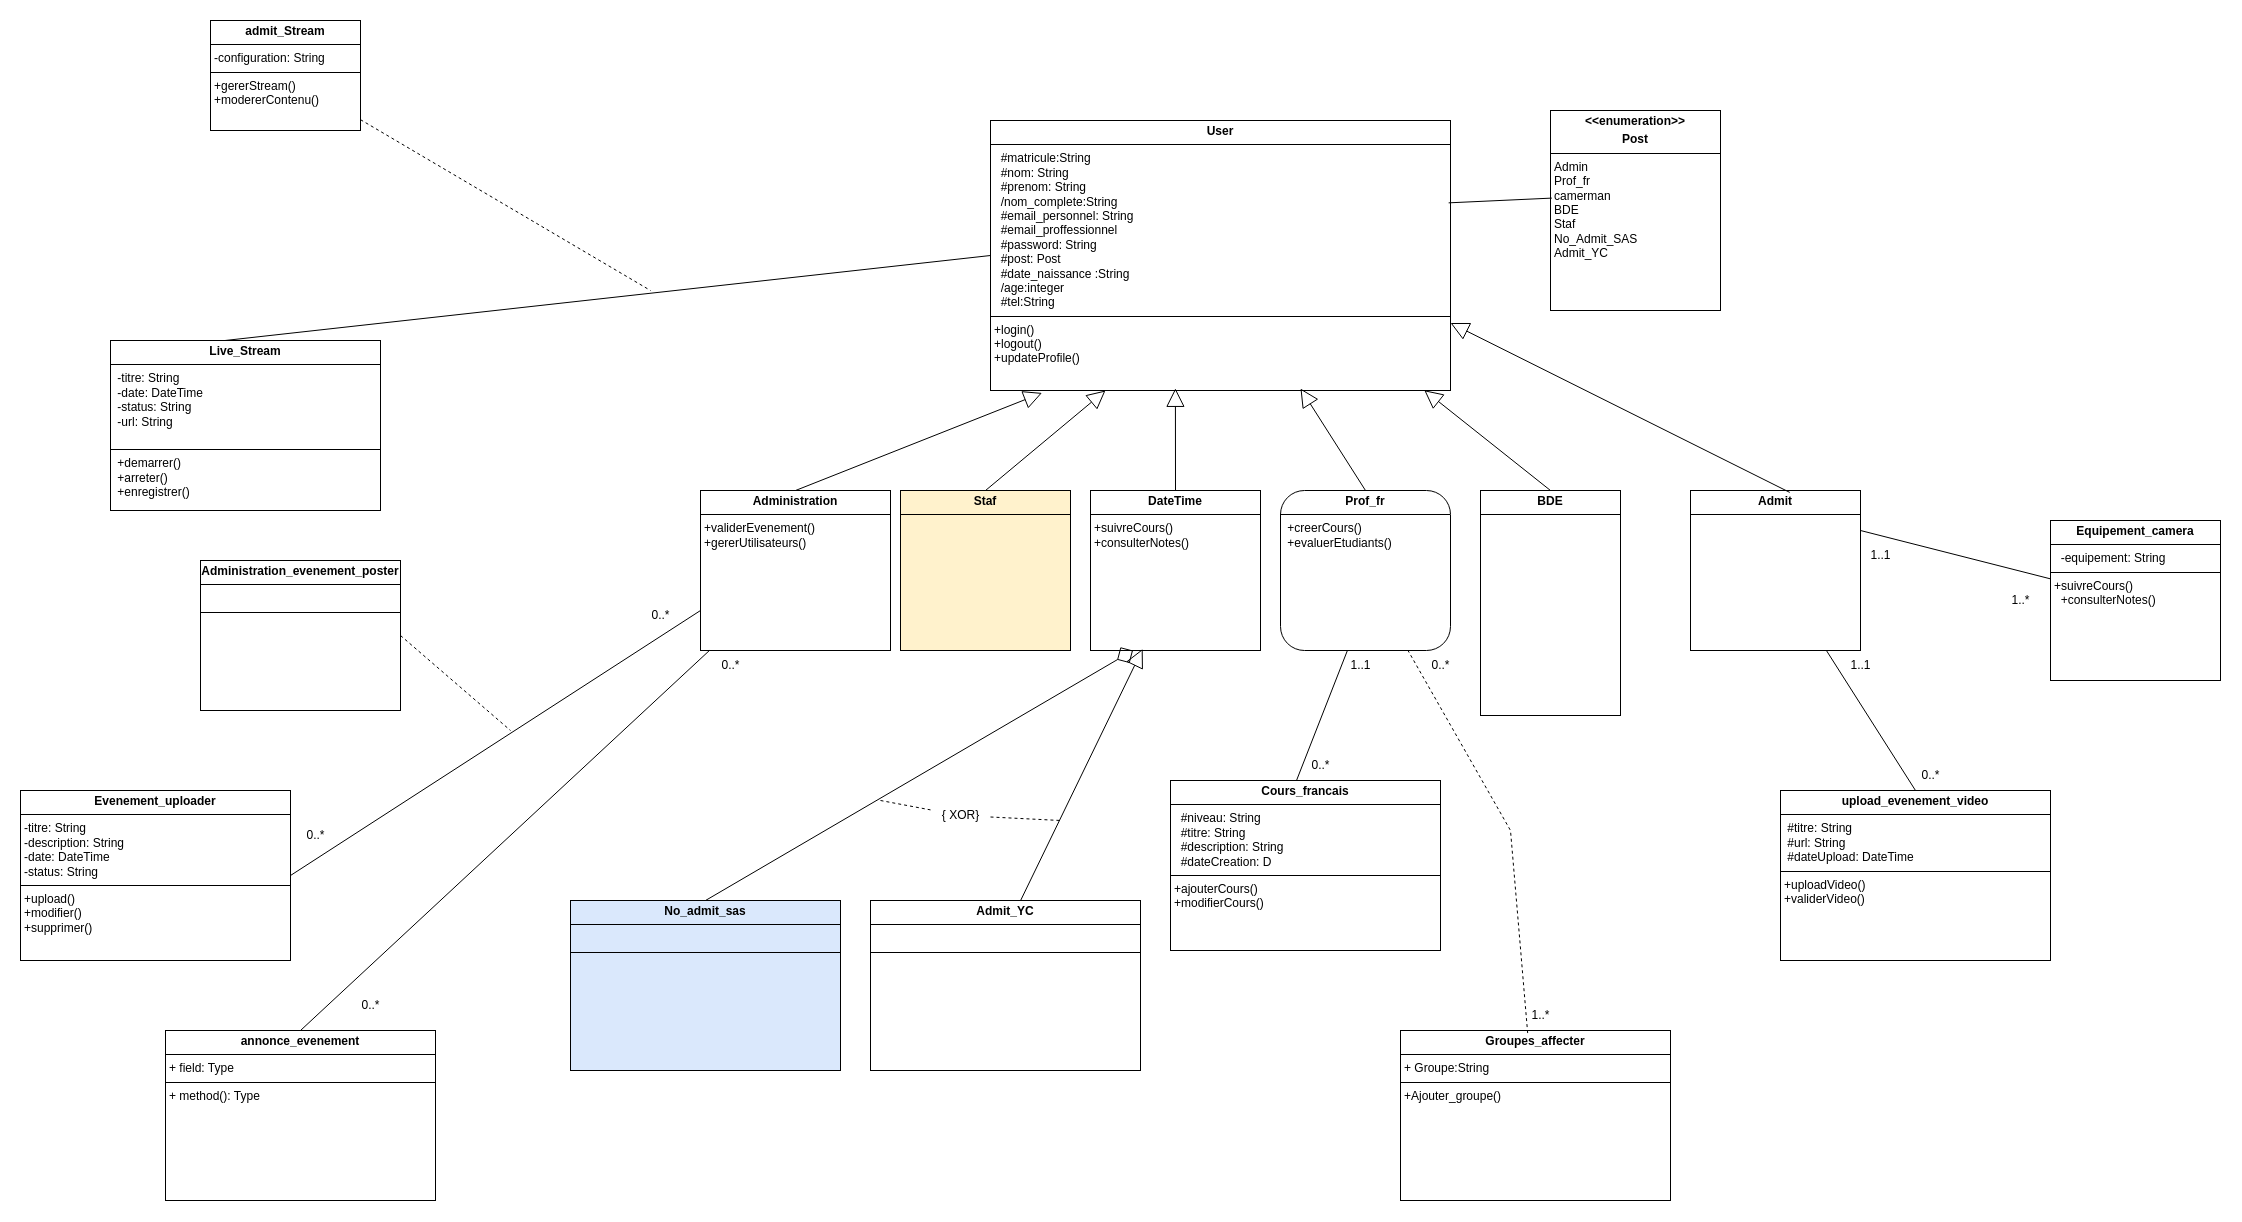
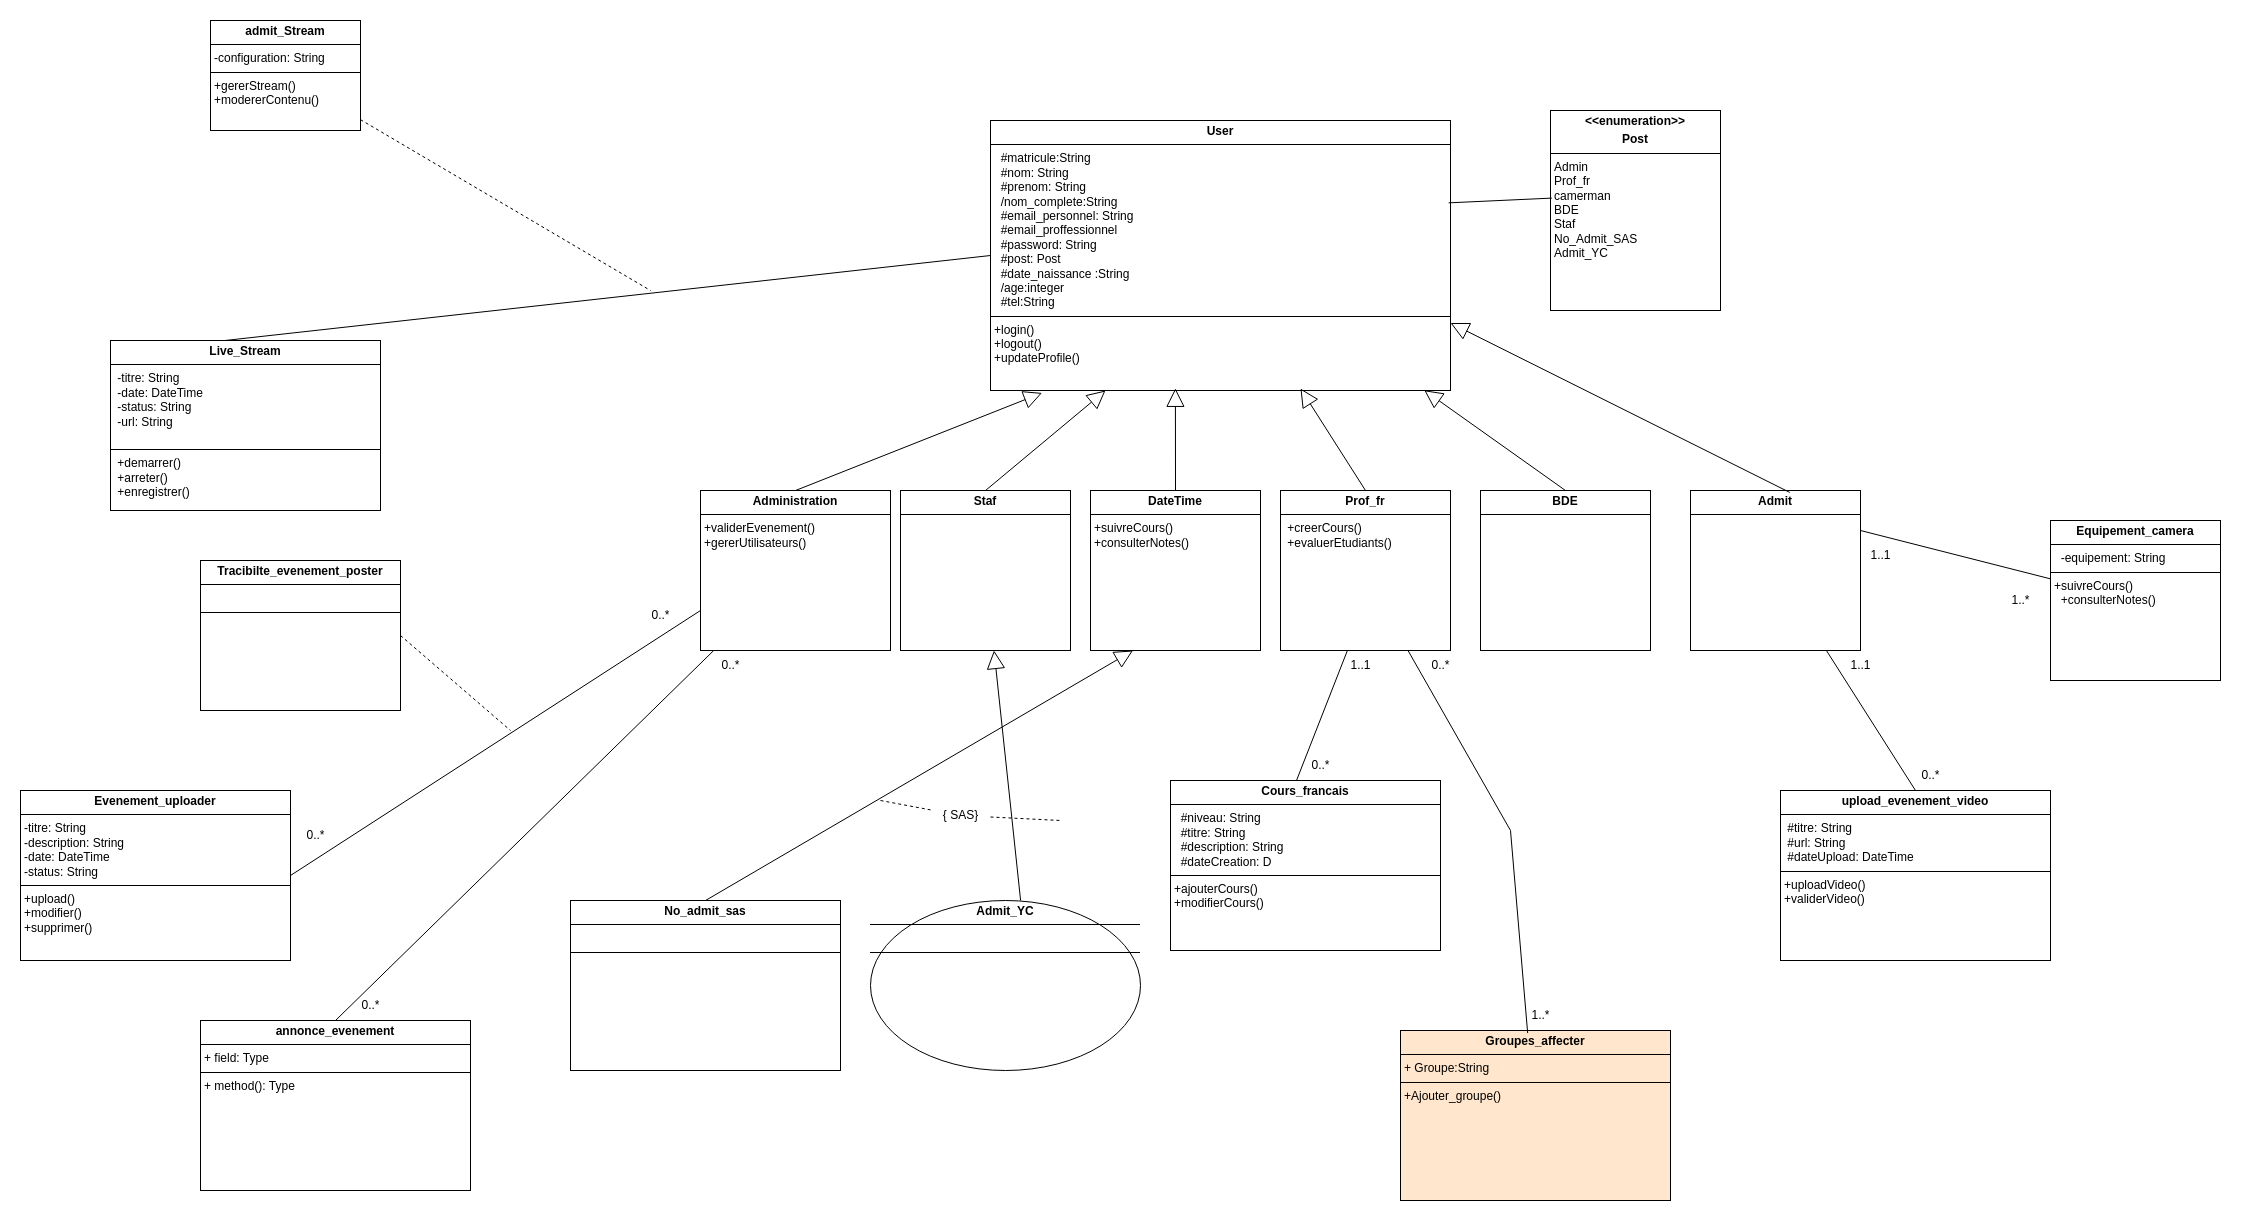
node "Administration_evenement_poster": label "Administration_evenement_poster" -> "Tracibilte_evenement_poster"
node "Staf": fillcolor #fff2cc -> #ffffff
node "Prof_fr +creerCours() +evaluerEtudiants()": shape rounded rectangle -> rectangle
node "BDE": size 140x225 -> 170x160
edge "No_admit_sas" -> "DateTime +suivreCours() +consulterNotes()": arrowhead diamond -> block
edge "Admit_YC" -> "DateTime +suivreCours() +consulterNotes()": now "Admit_YC" -> "Staf"
node "{ XOR}": label "{ XOR}" -> "{ SAS}"
edge "Prof_fr +creerCours() +evaluerEtudiants()" -- "Groupes_affecter + Groupe:String +Ajouter_groupe()": style dashed -> solid
node "No_admit_sas": fillcolor #dae8fc -> #ffffff
node "Admit_YC": shape rectangle -> ellipse
node "annonce_evenement + field: Type + method(): Type": moved (301, 1116) -> (336, 1106)
node "Groupes_affecter + Groupe:String +Ajouter_groupe()": fillcolor #ffffff -> #ffe6cc
